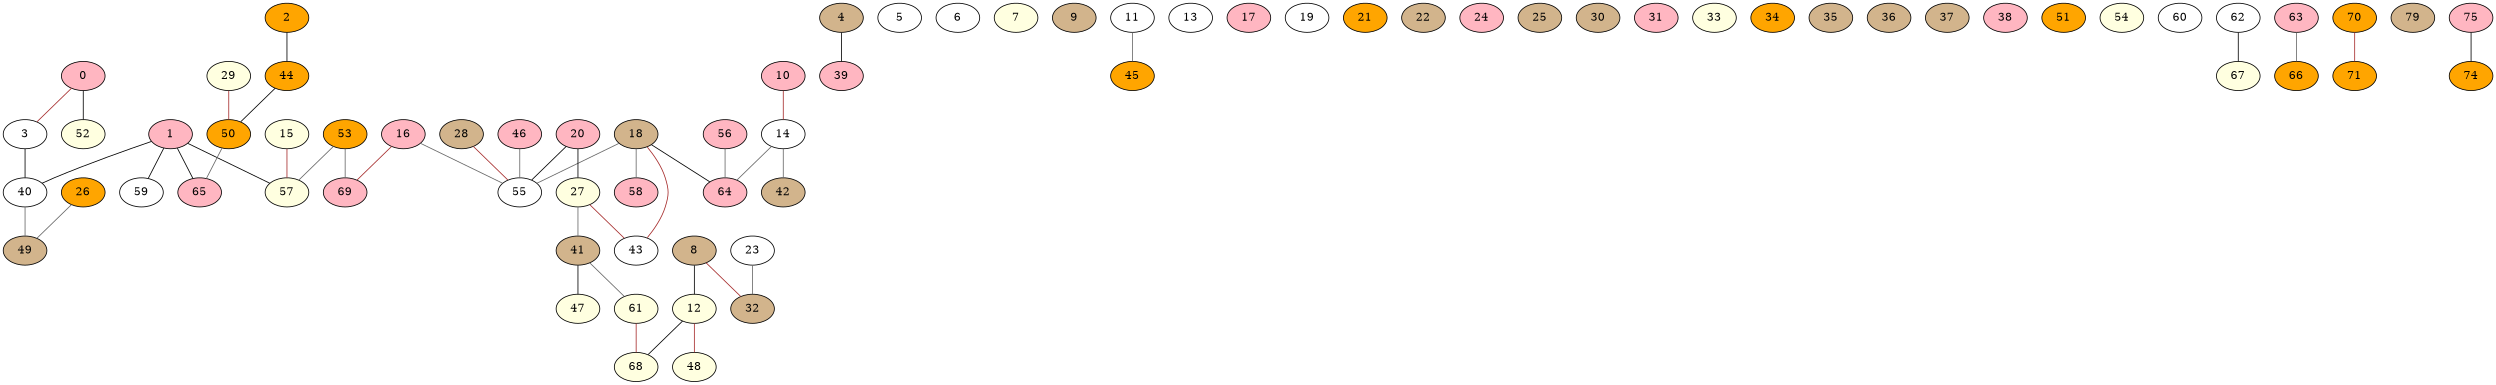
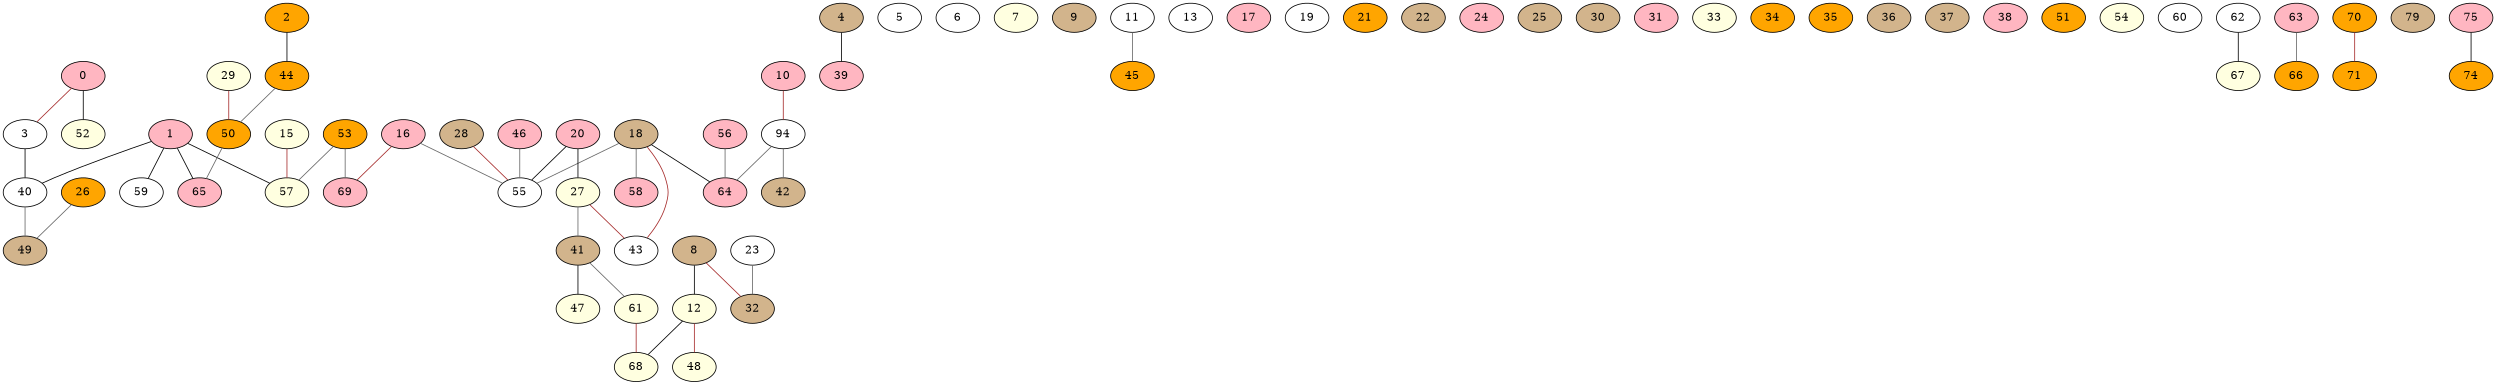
node "35": fillcolor tan -> orange
edge "44" -- "50": color black -> gray40
node "14": label "14" -> "94"
